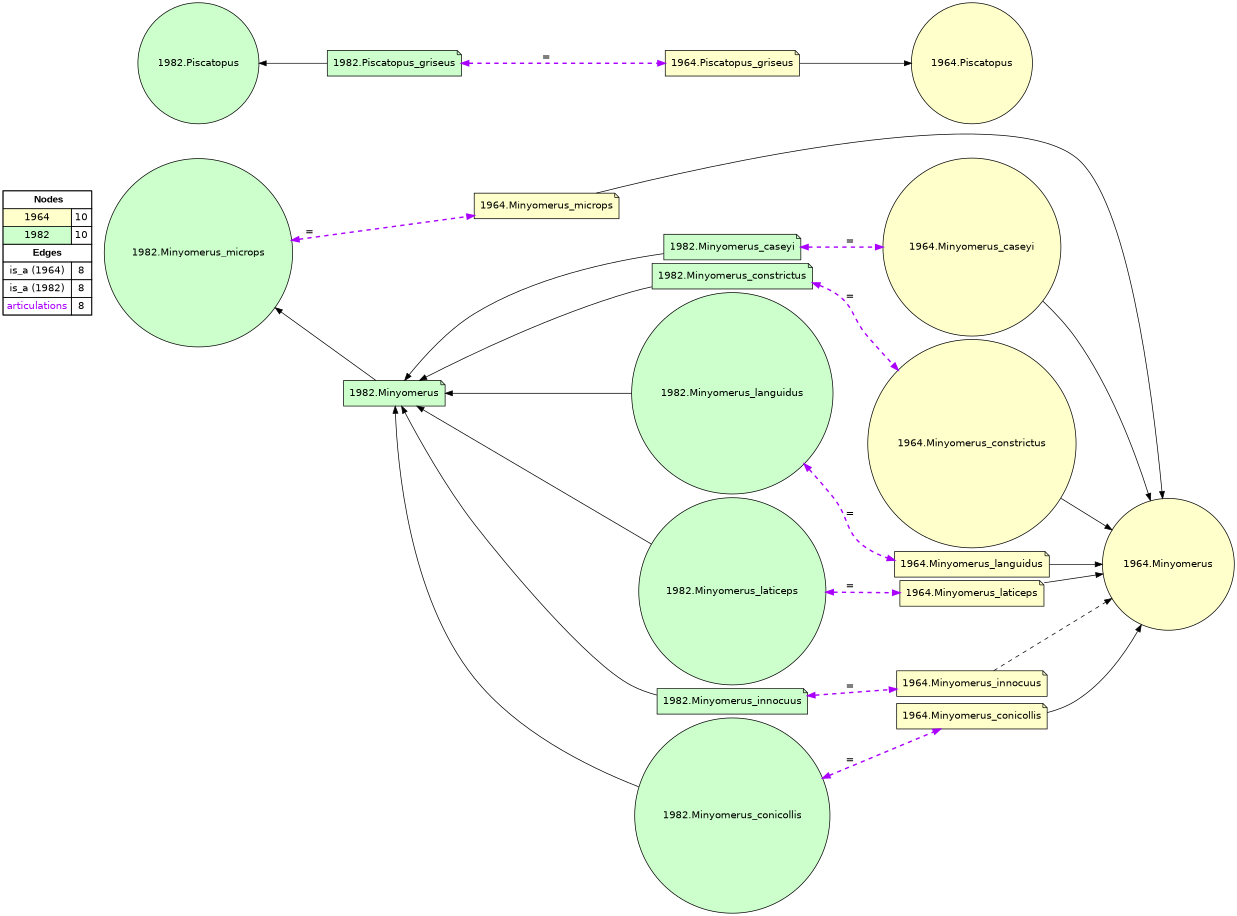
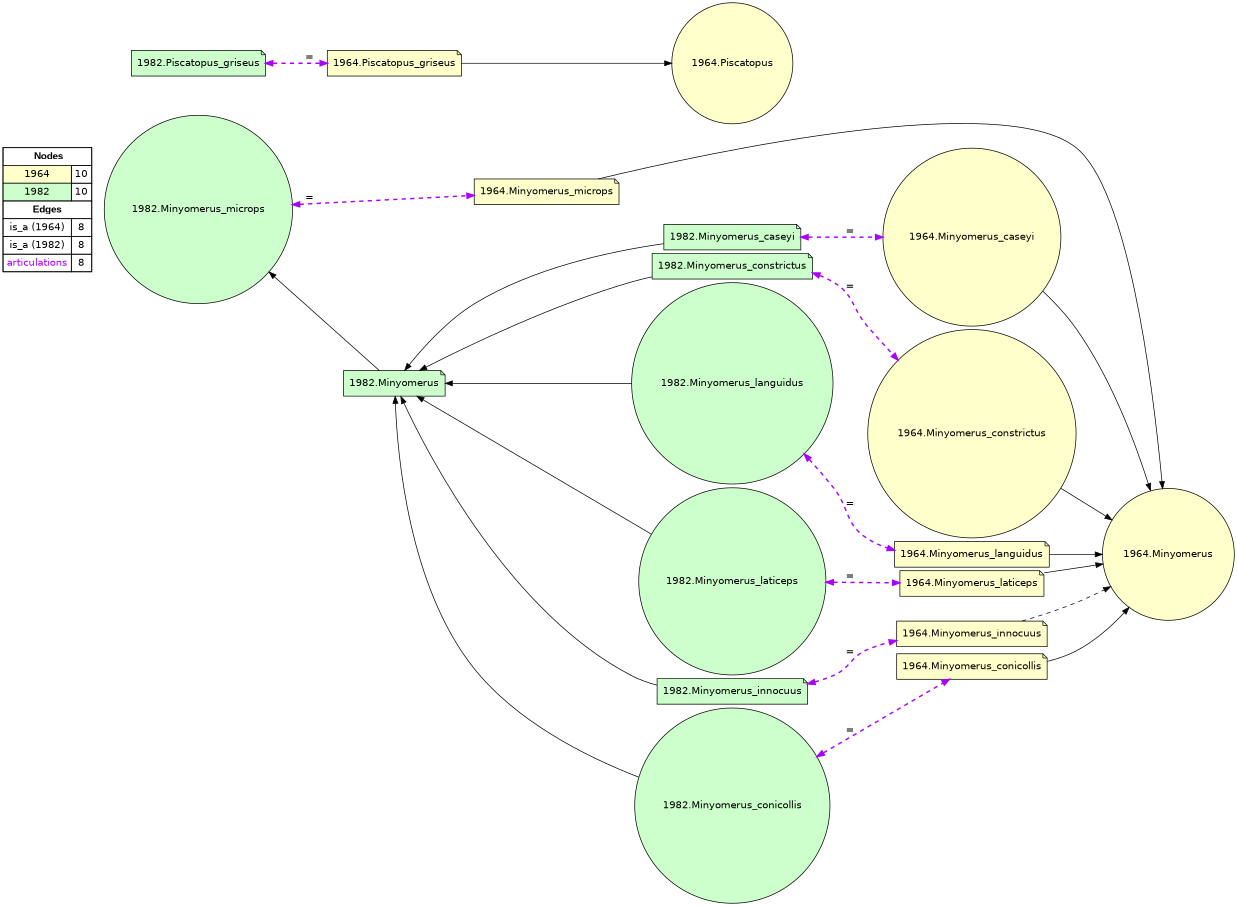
node "1982.Piscatopus": removed
